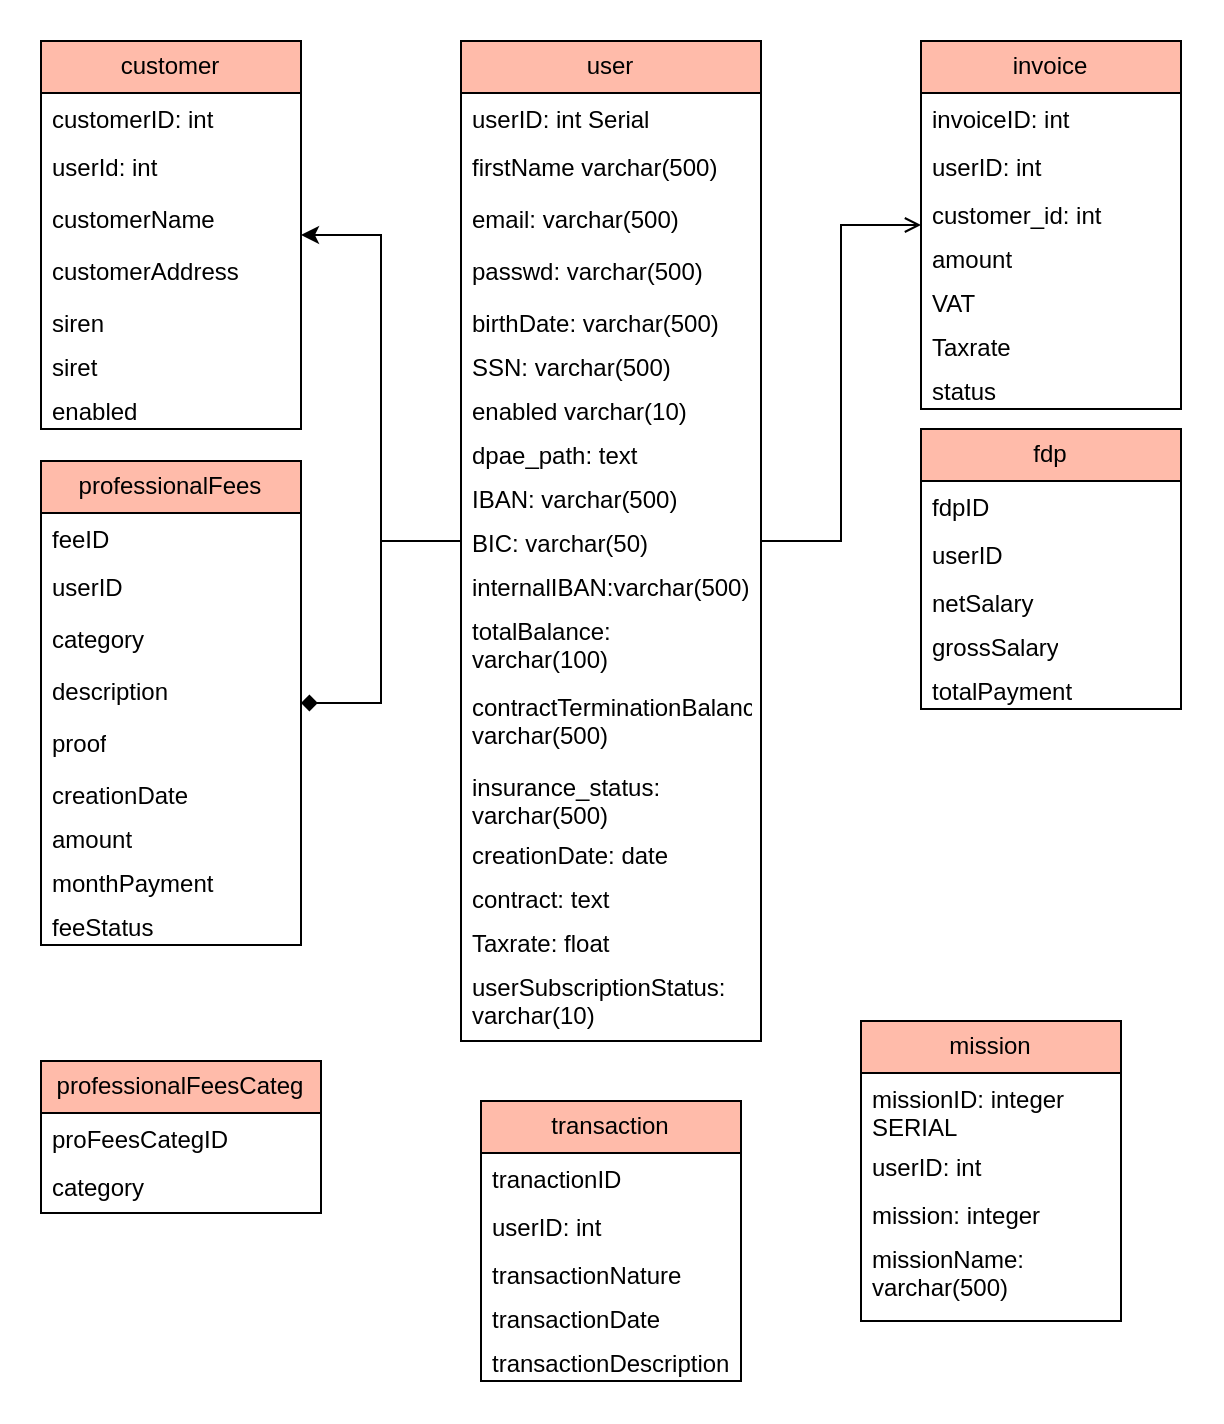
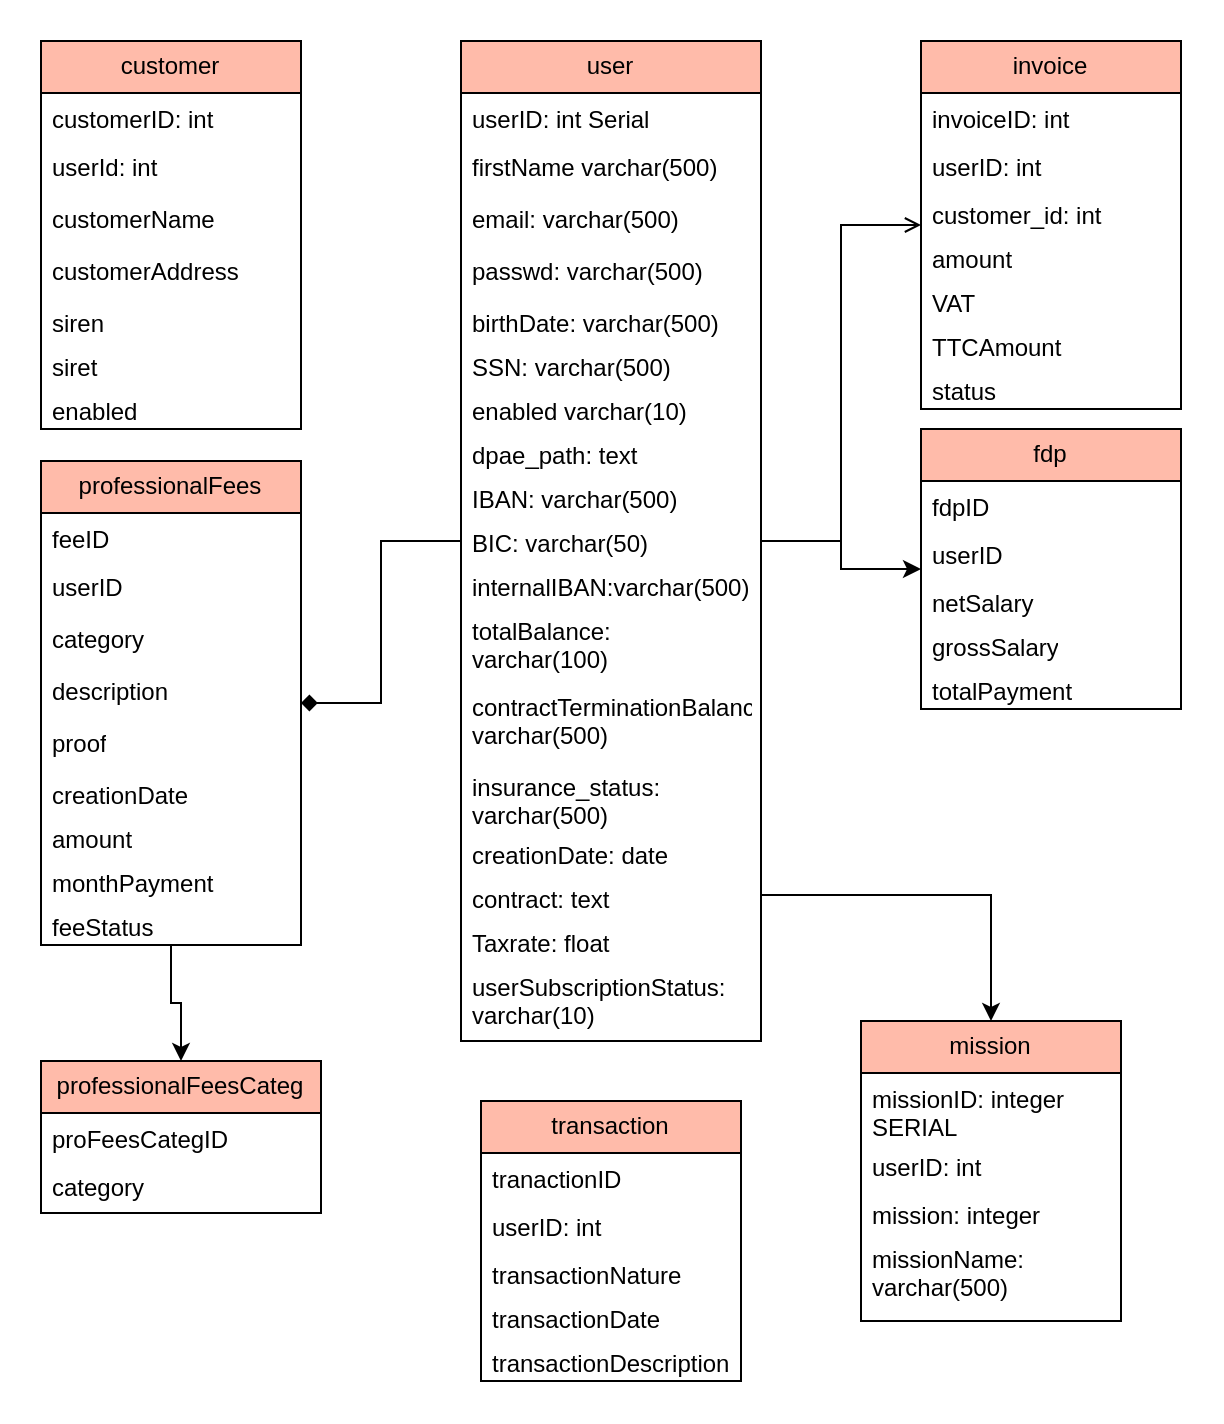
node "Taxrate": label "Taxrate" -> "TTCAmount"
edge "user" -> "customer": removed
edge "user" -> "fdp": added
edge "contract: text" -> "mission": added
edge "professionalFees" -> "professionalFeesCateg": added
